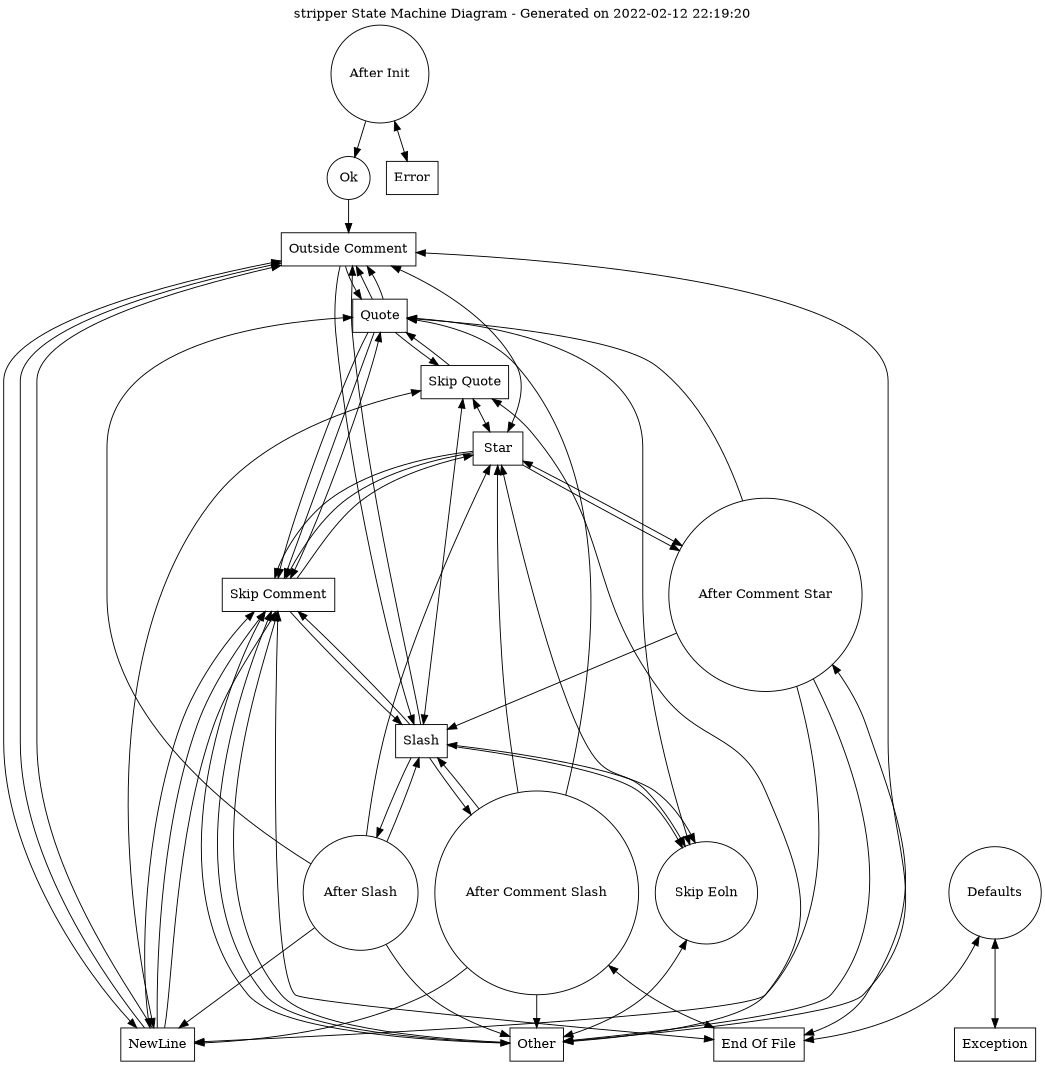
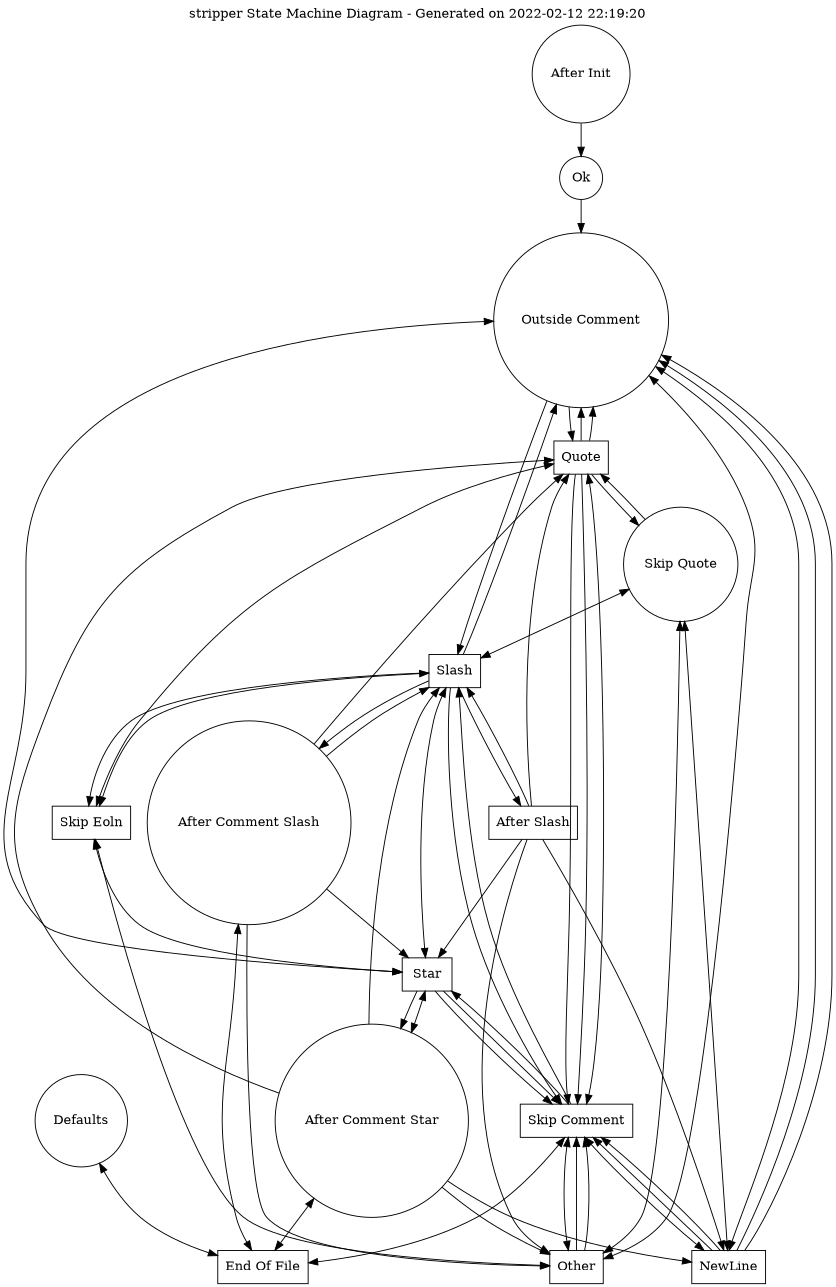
node "Error": removed
node "Outside Comment": shape box -> circle
node "Skip Quote": shape box -> circle
edge "Skip Quote" -- "Star": now "Slash" -- "Star"
node "After Slash": shape circle -> box
node "Skip Eoln": shape circle -> box
edge "After Comment Slash" -> "NewLine": removed
node "Exception": removed
